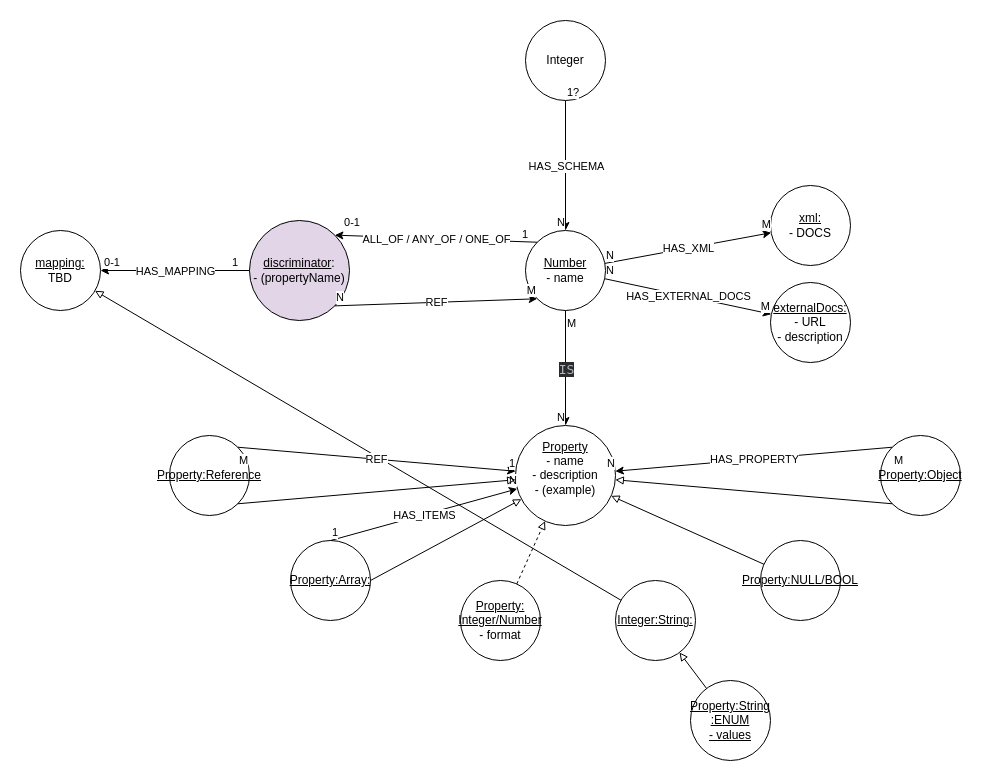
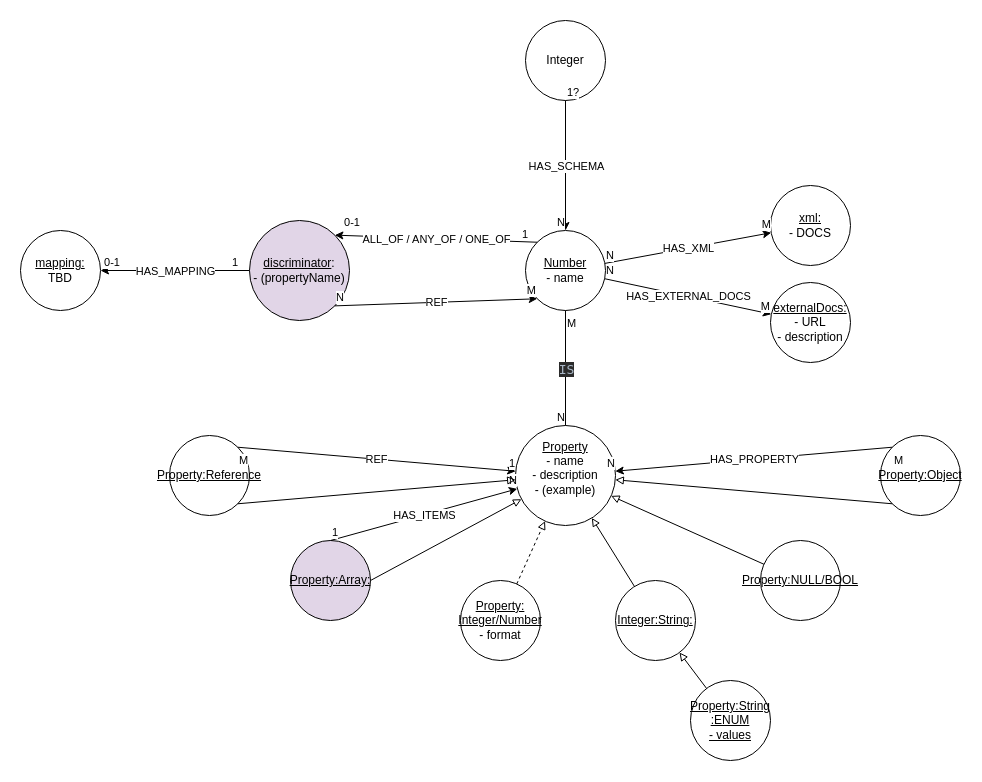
edge "Integer:String:" -> "mapping: TBD": now "Integer:String:" -> "Property - name - description - (example)"
edge "Number - name" -> "Property - name - description - (example)": arrowhead classic -> none
node "Property:Array:": fillcolor #ffffff -> #e1d5e7
